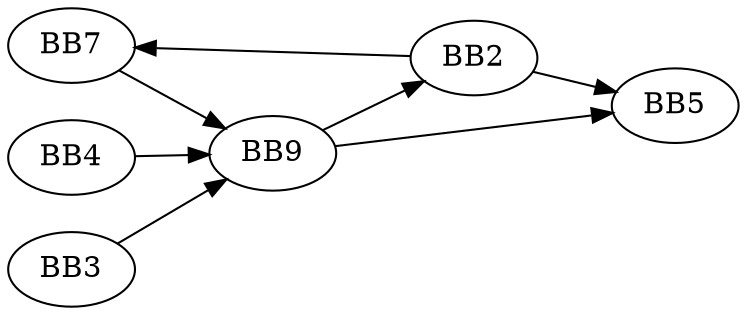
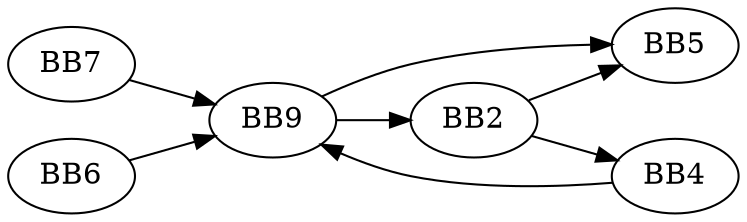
edge "BB2" -> "BB7": now "BB2" -> "BB4"
node "BB3": label "BB3" -> "BB6"
